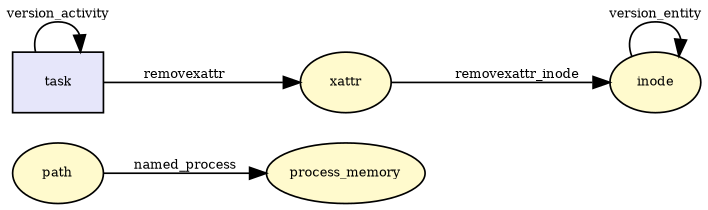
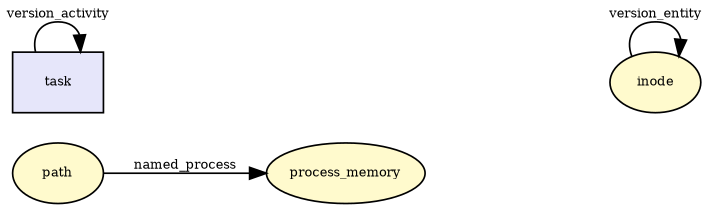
node "xattr": removed
